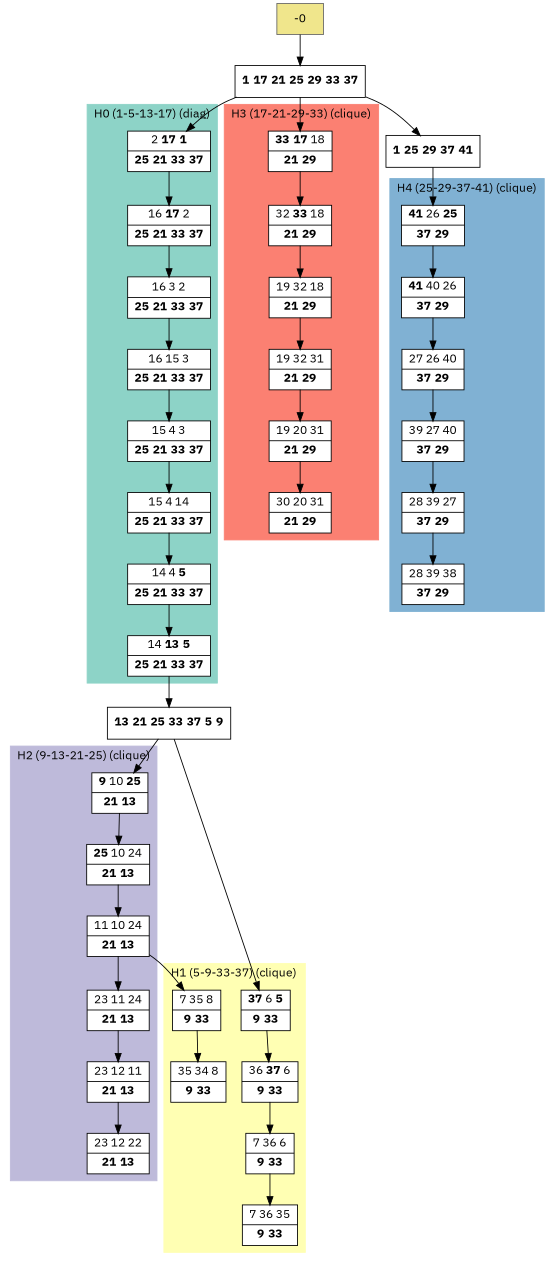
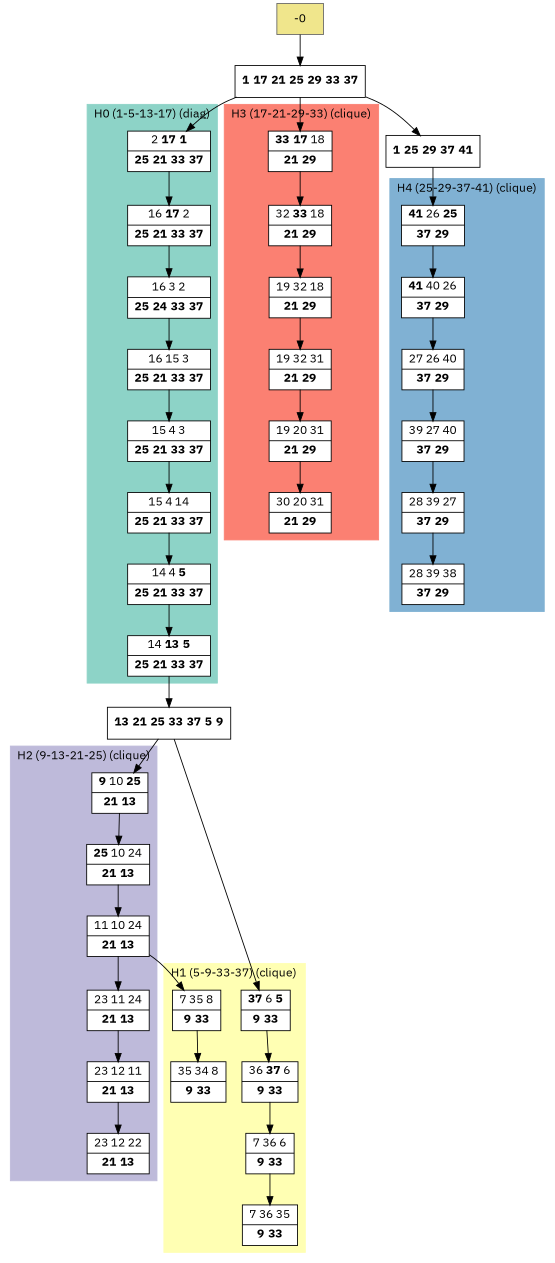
node "16 3 2": text "21" -> "24"
